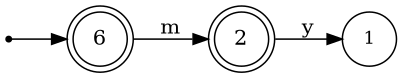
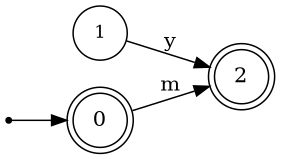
node "6": label "6" -> "0"
edge "2" -> "1": reversed
